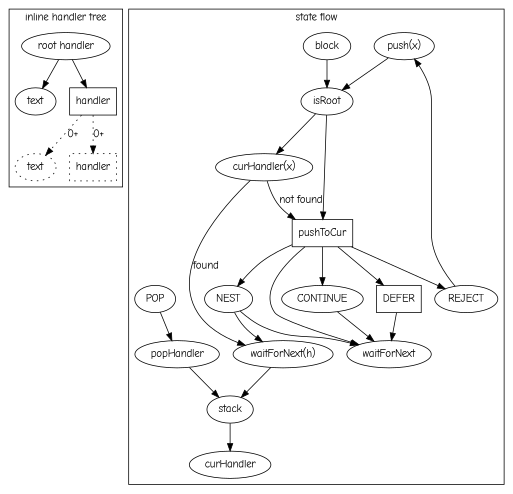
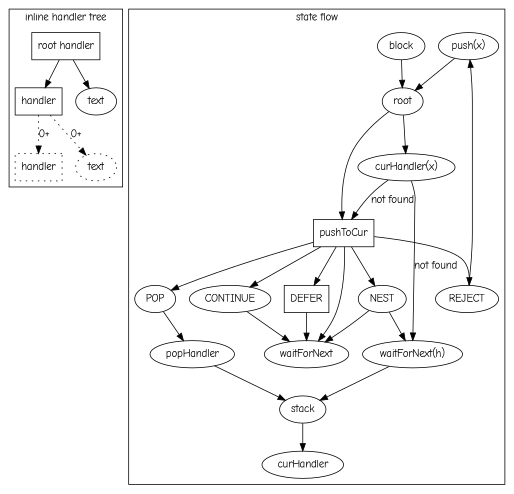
node "root handler": shape ellipse -> box
node "isRoot": label "isRoot" -> "root"
edge "pushToCur" -> "POP": added
edge "curHandler(x)" -> "waitForNext(h)": label "found" -> "not found"
